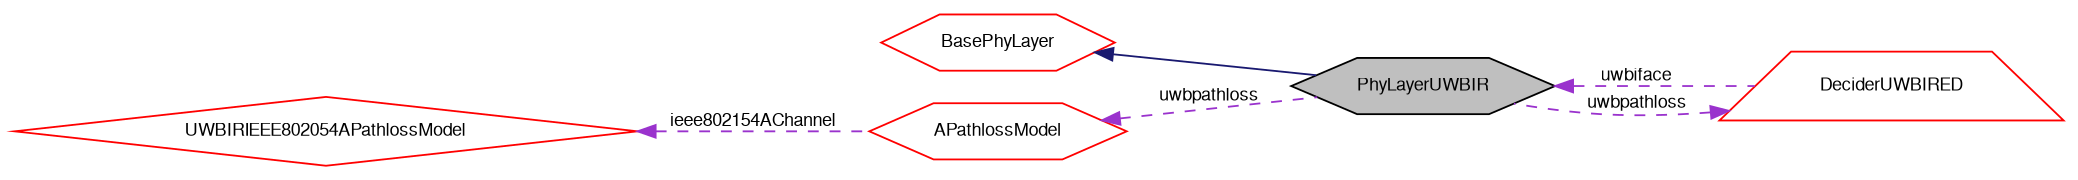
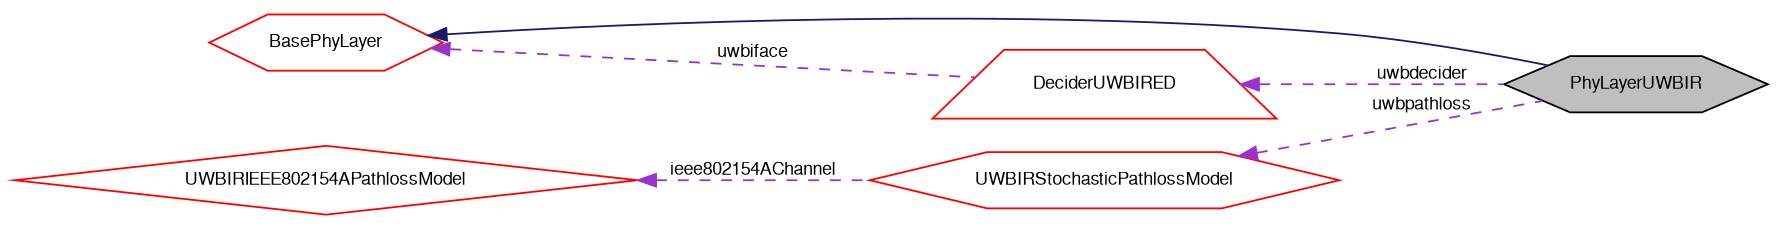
edge "DeciderUWBIRED" -> "PhyLayerUWBIR": now "DeciderUWBIRED" -> "BasePhyLayer"
edge "PhyLayerUWBIR" -> "DeciderUWBIRED": label "uwbpathloss" -> "uwbdecider"
node "UWBIRIEEE802054APathlossModel": label "UWBIRIEEE802054APathlossModel" -> "UWBIRIEEE802154APathlossModel"
node "APathlossModel": label "APathlossModel" -> "UWBIRStochasticPathlossModel"
